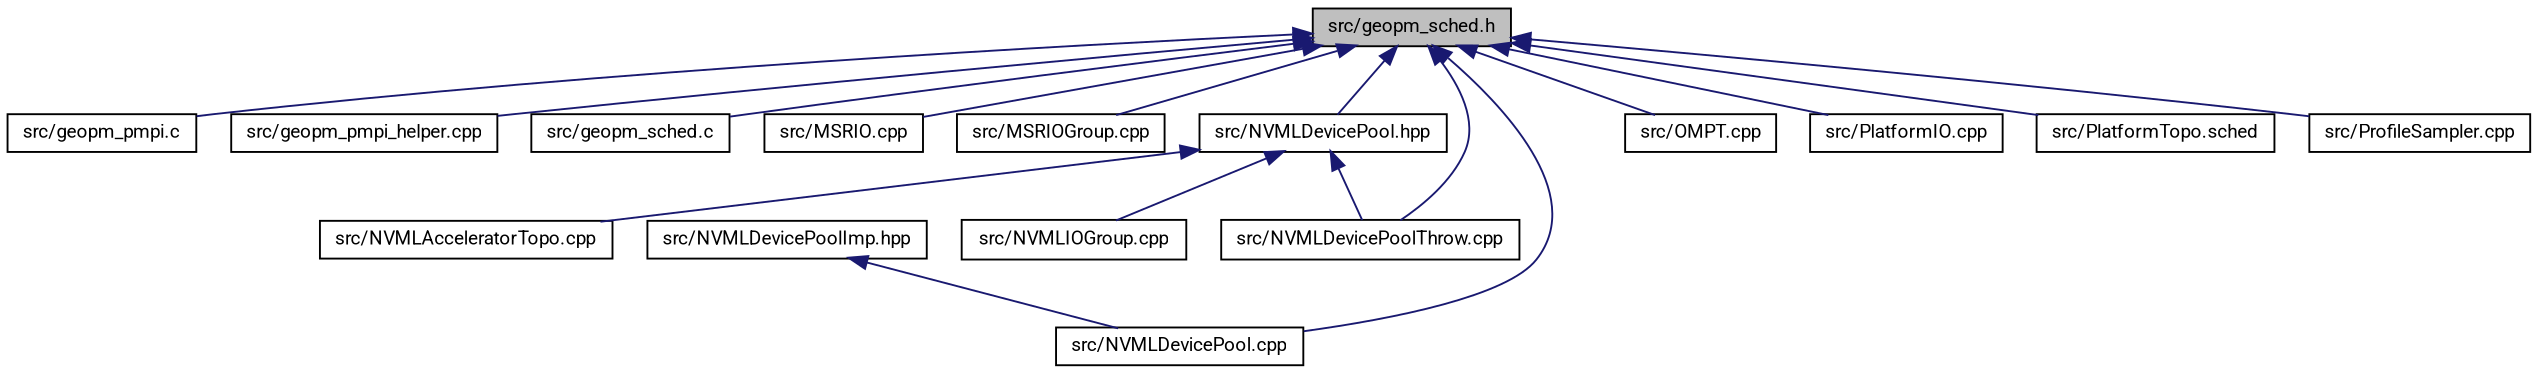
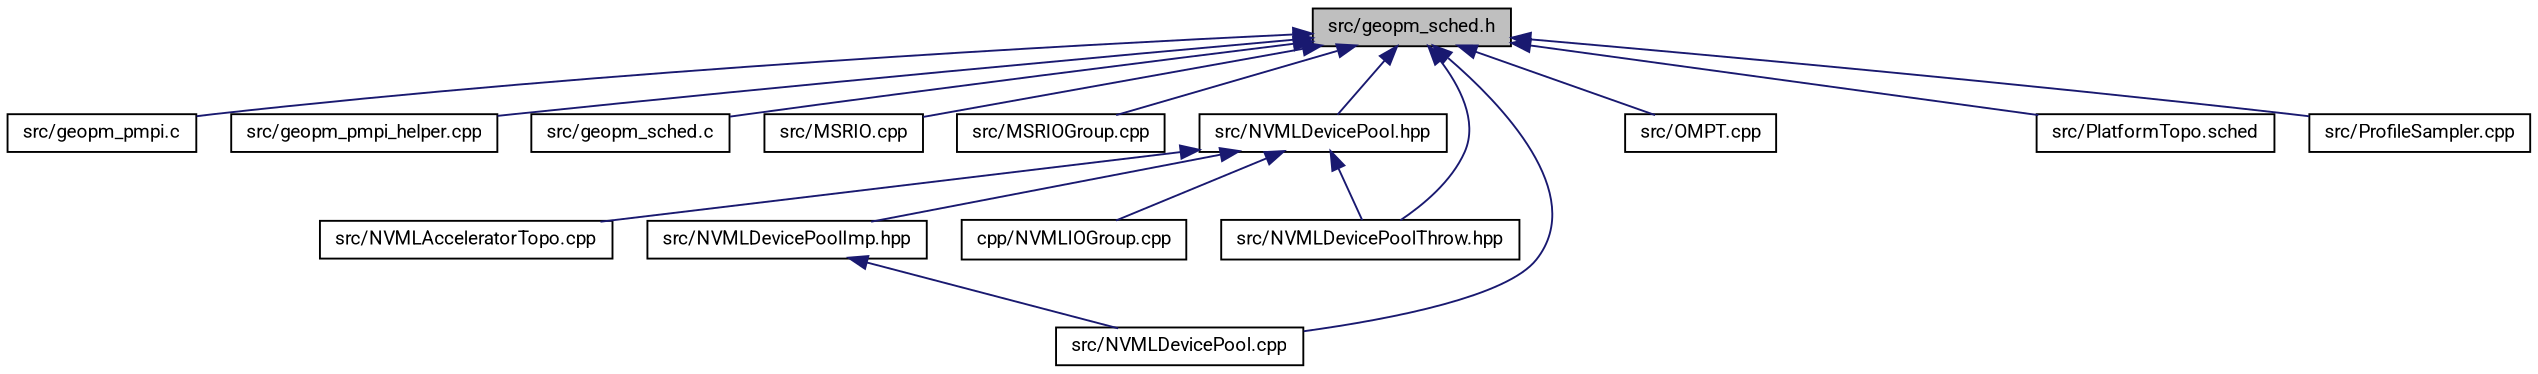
node "src/PlatformIO.cpp": removed
edge "src/NVMLDevicePoolImp.hpp" -> "src/NVMLDevicePool.hpp": added
node "src/NVMLIOGroup.cpp": label "src/NVMLIOGroup.cpp" -> "cpp/NVMLIOGroup.cpp"
node "src/NVMLDevicePoolThrow.cpp": label "src/NVMLDevicePoolThrow.cpp" -> "src/NVMLDevicePoolThrow.hpp"
